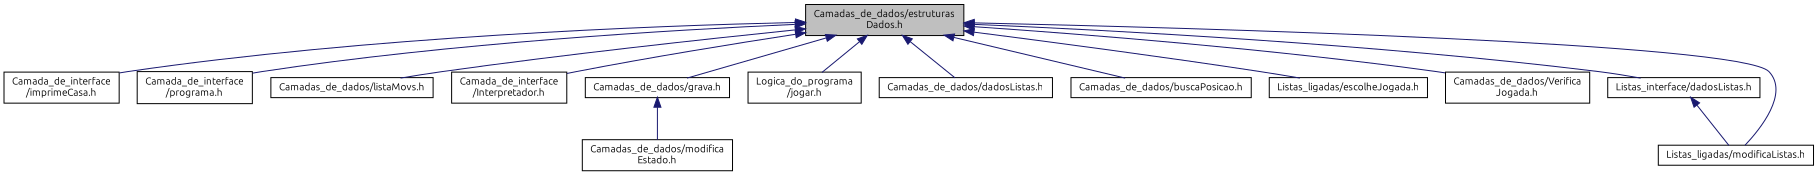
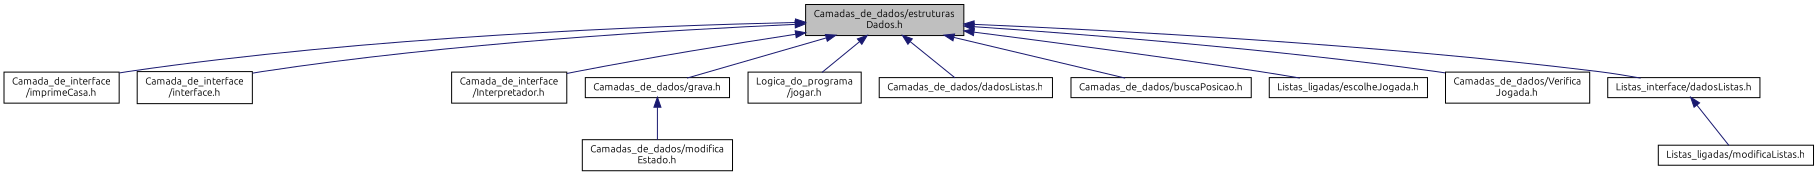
edge "Listas_ligadas/modificaListas.h" -> "Camadas_de_dados/estruturas Dados.h": removed
node "Camada_de_interface /programa.h": label "Camada_de_interface /programa.h" -> "Camada_de_interface /interface.h"
node "Camadas_de_dados/listaMovs.h": removed
